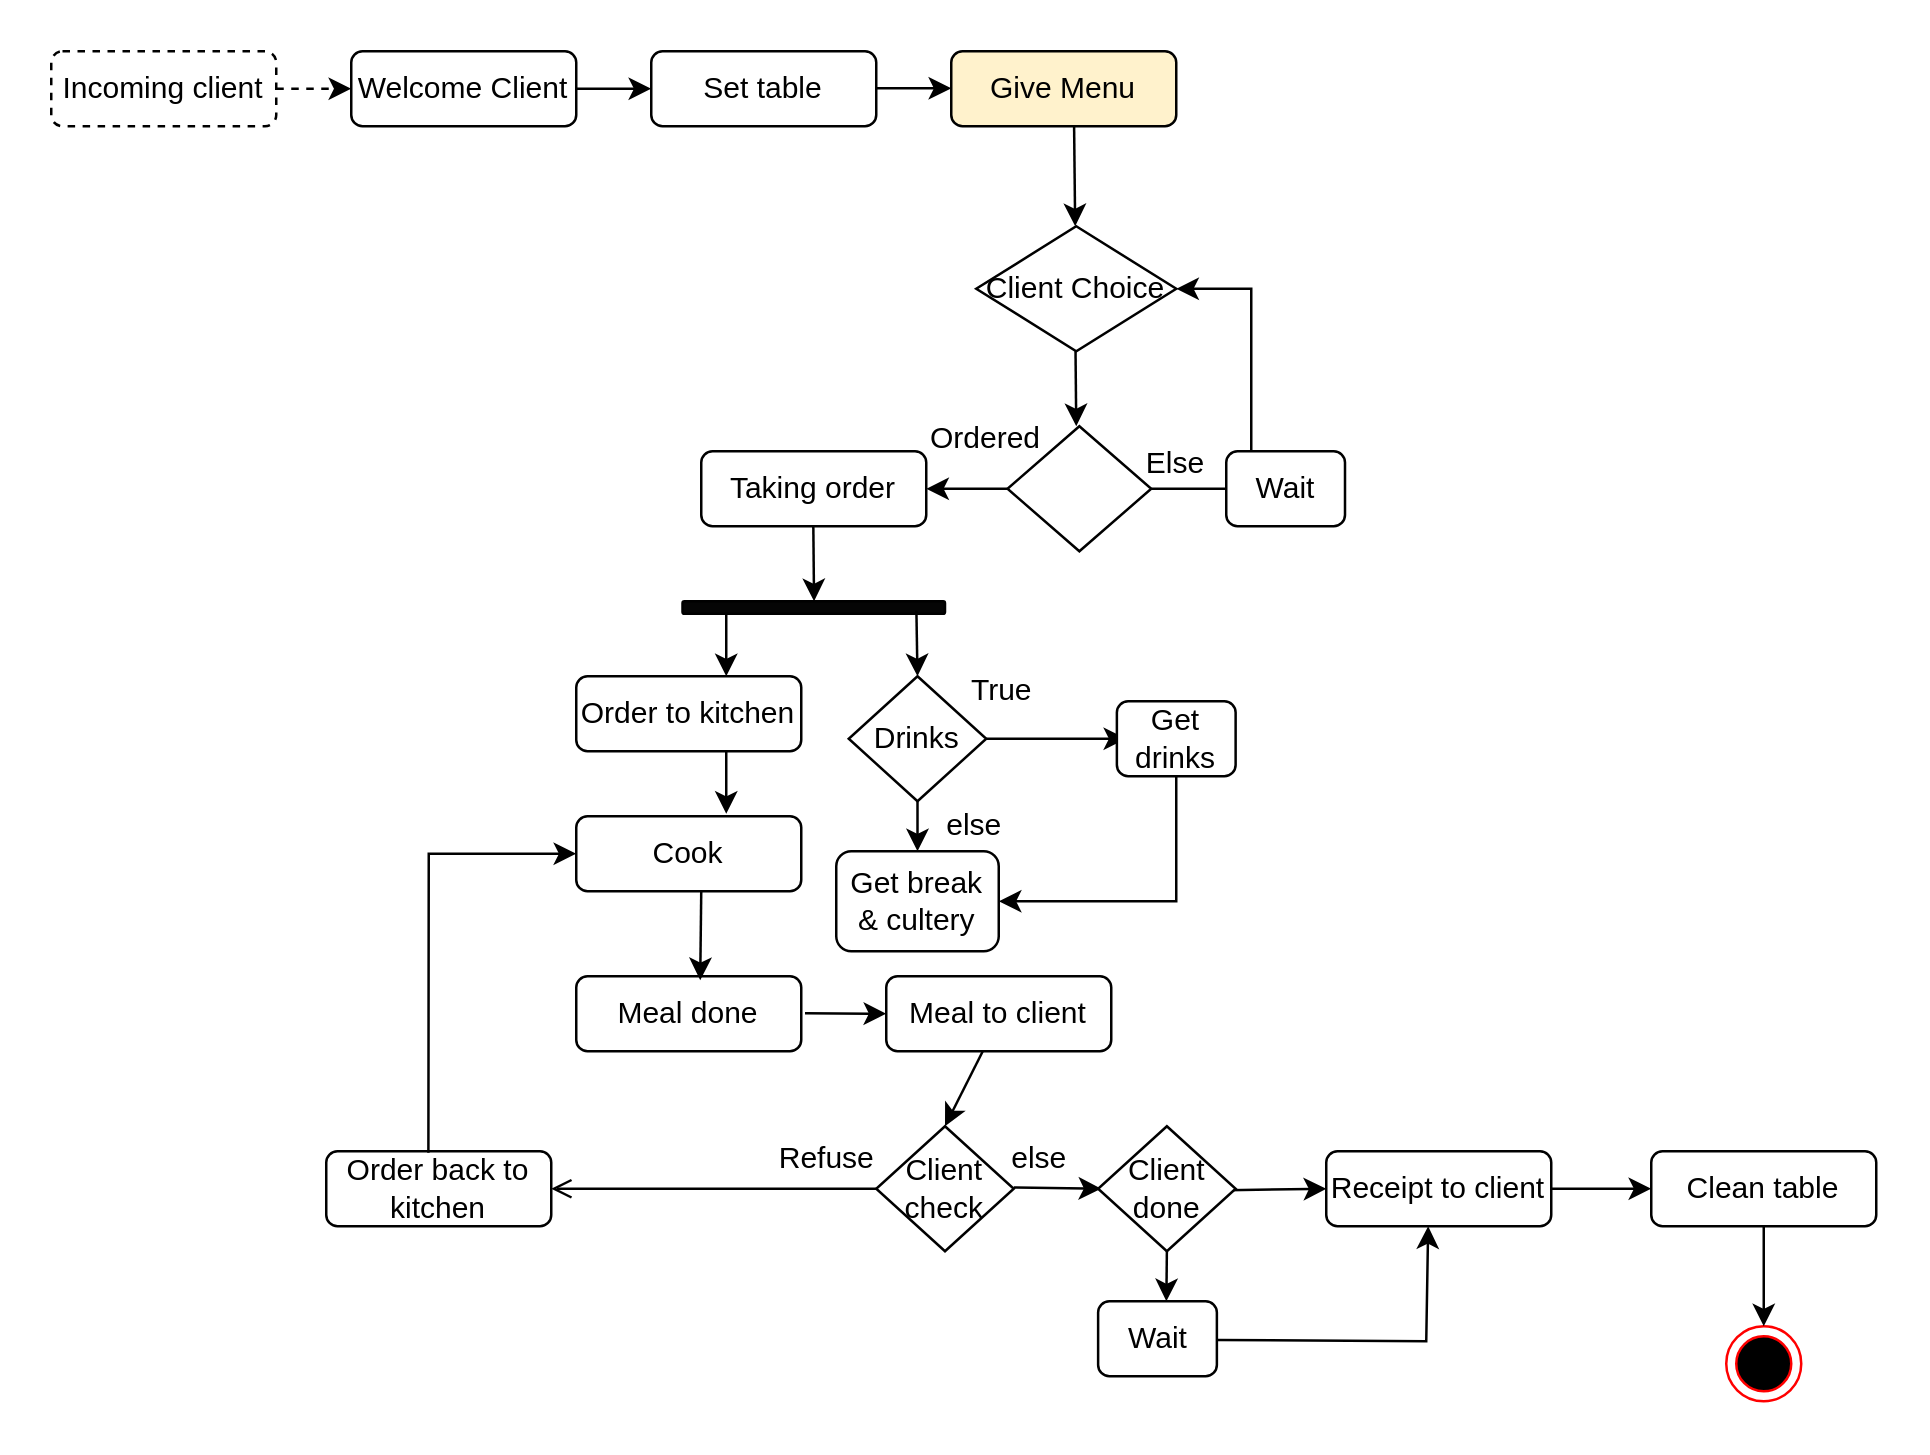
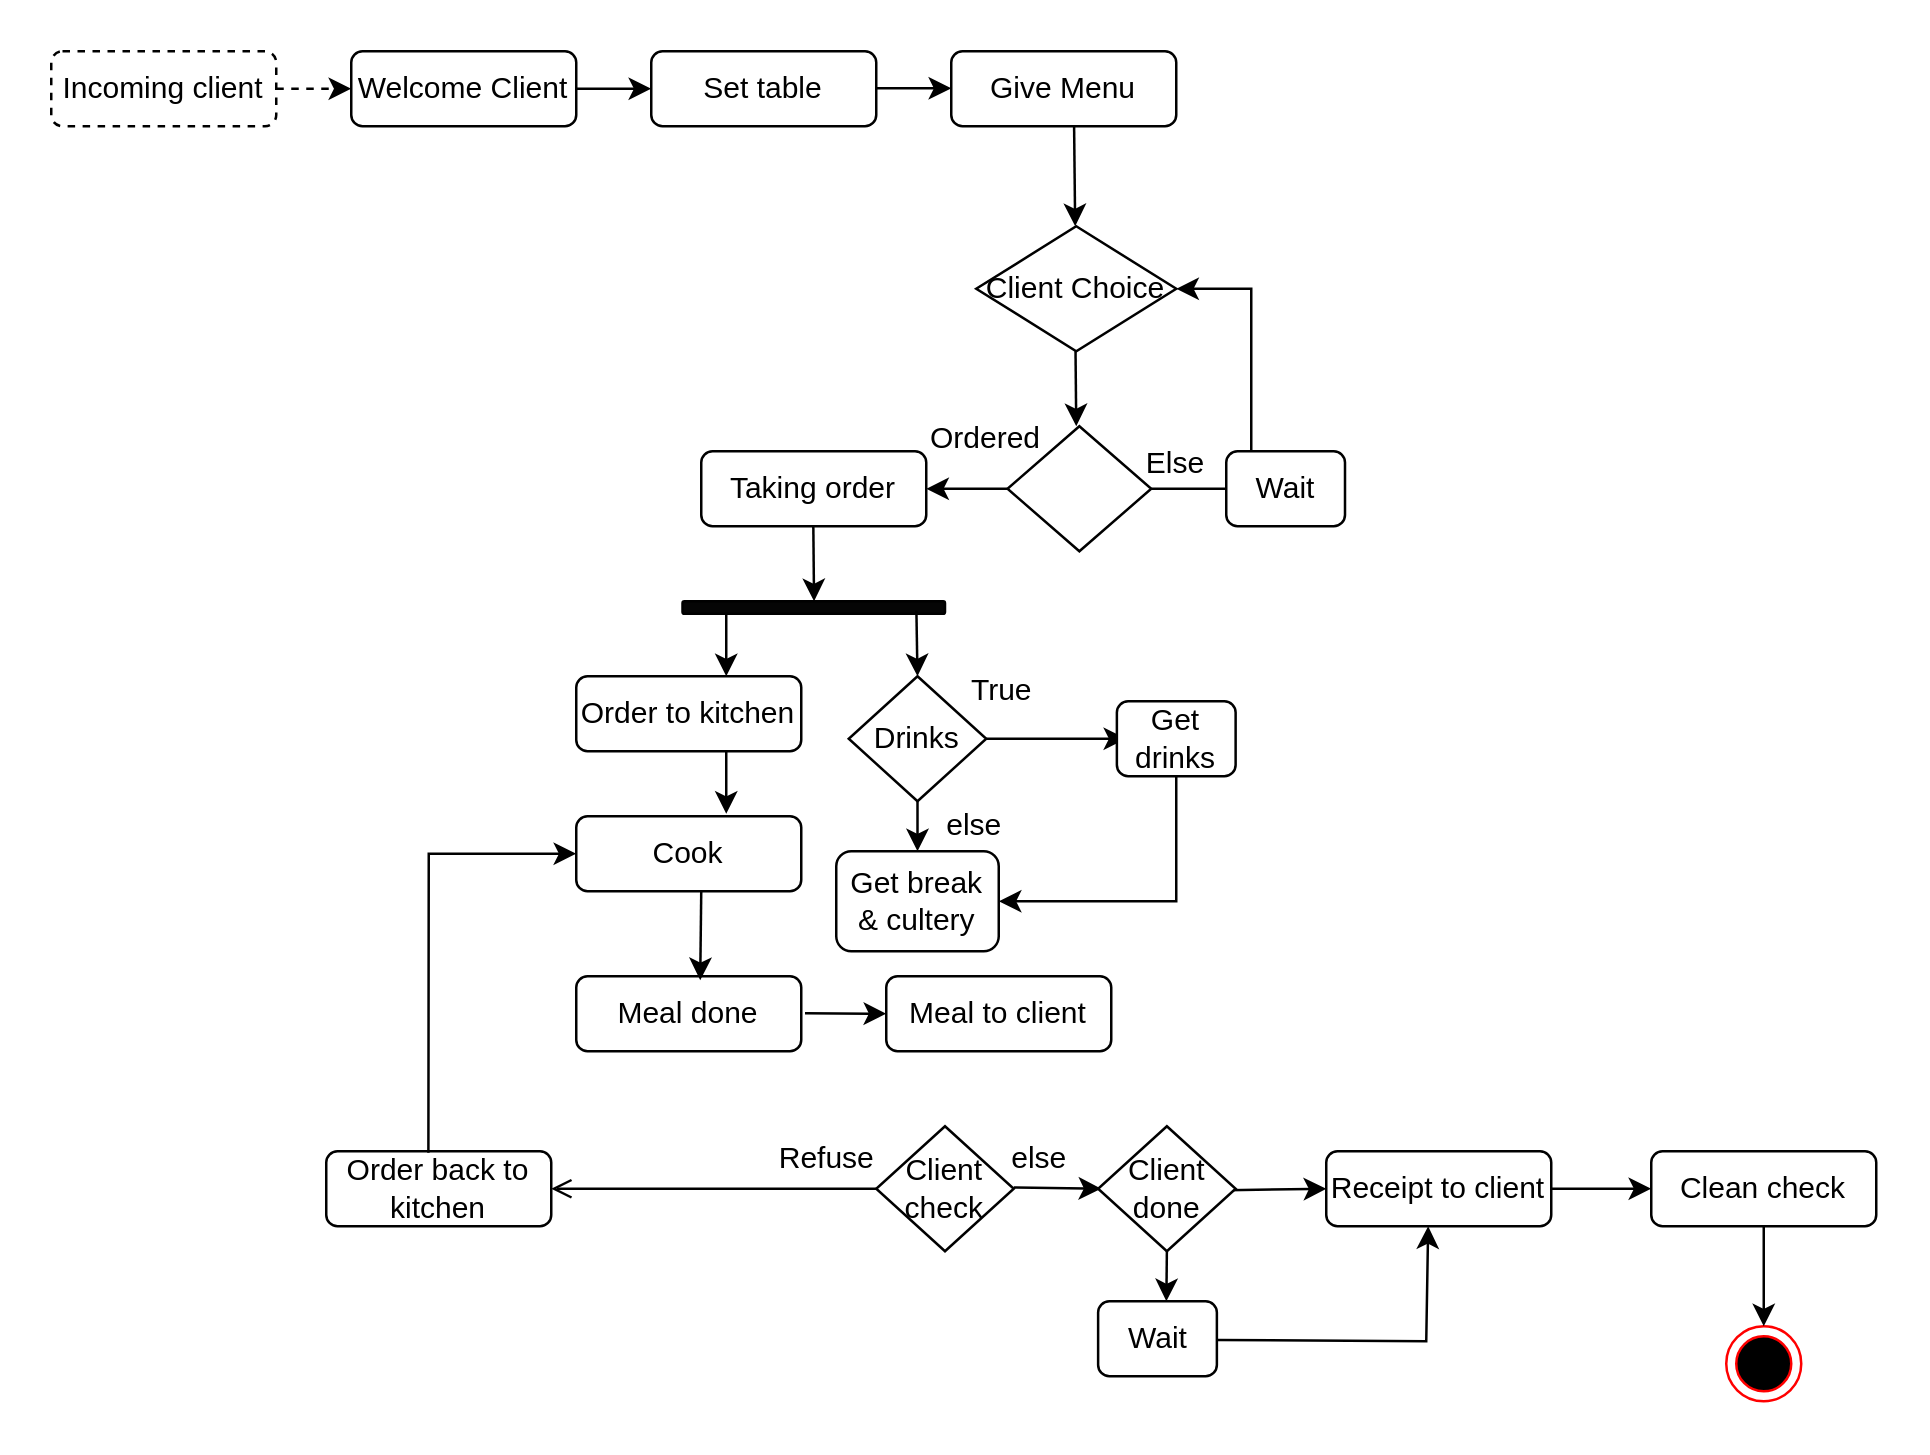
node "Give Menu": fillcolor #fff2cc -> #ffffff
edge "Meal to client" -> "Client check": removed
node "Clean table": label "Clean table" -> "Clean check"
